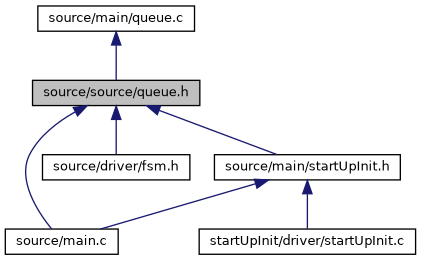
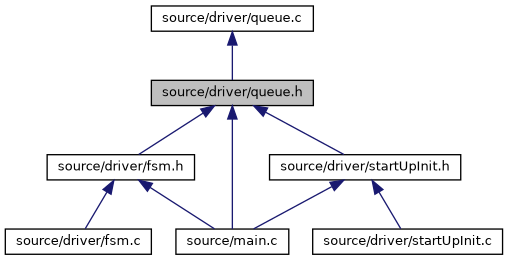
node "source/main/queue.c": label "source/main/queue.c" -> "source/driver/queue.c"
node "source/source/queue.h": label "source/source/queue.h" -> "source/driver/queue.h"
node "source/main/startUpInit.h": label "source/main/startUpInit.h" -> "source/driver/startUpInit.h"
edge "source/main.c" -> "source/driver/fsm.h": added
node "source/driver/fsm.c": added
node "startUpInit/driver/startUpInit.c": label "startUpInit/driver/startUpInit.c" -> "source/driver/startUpInit.c"
